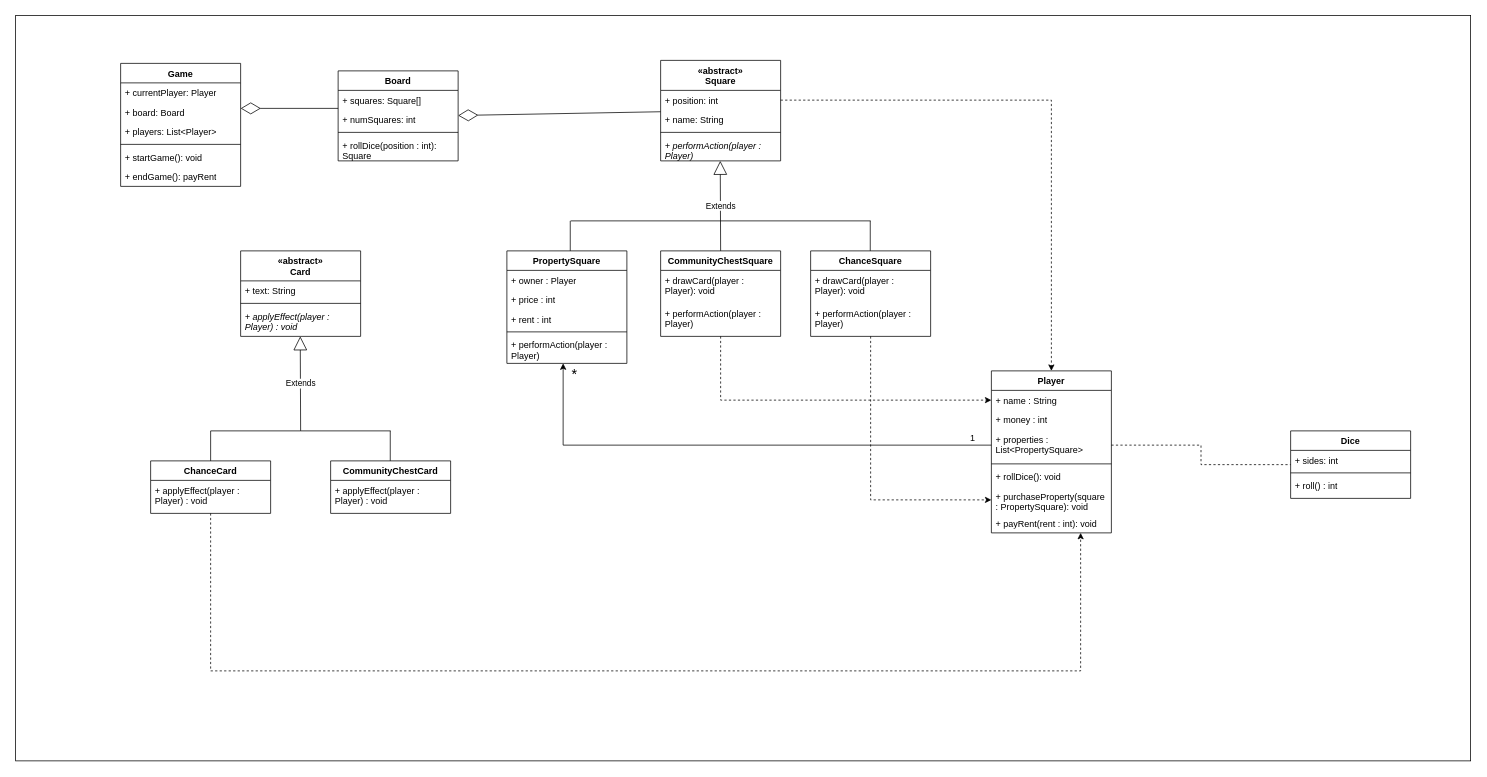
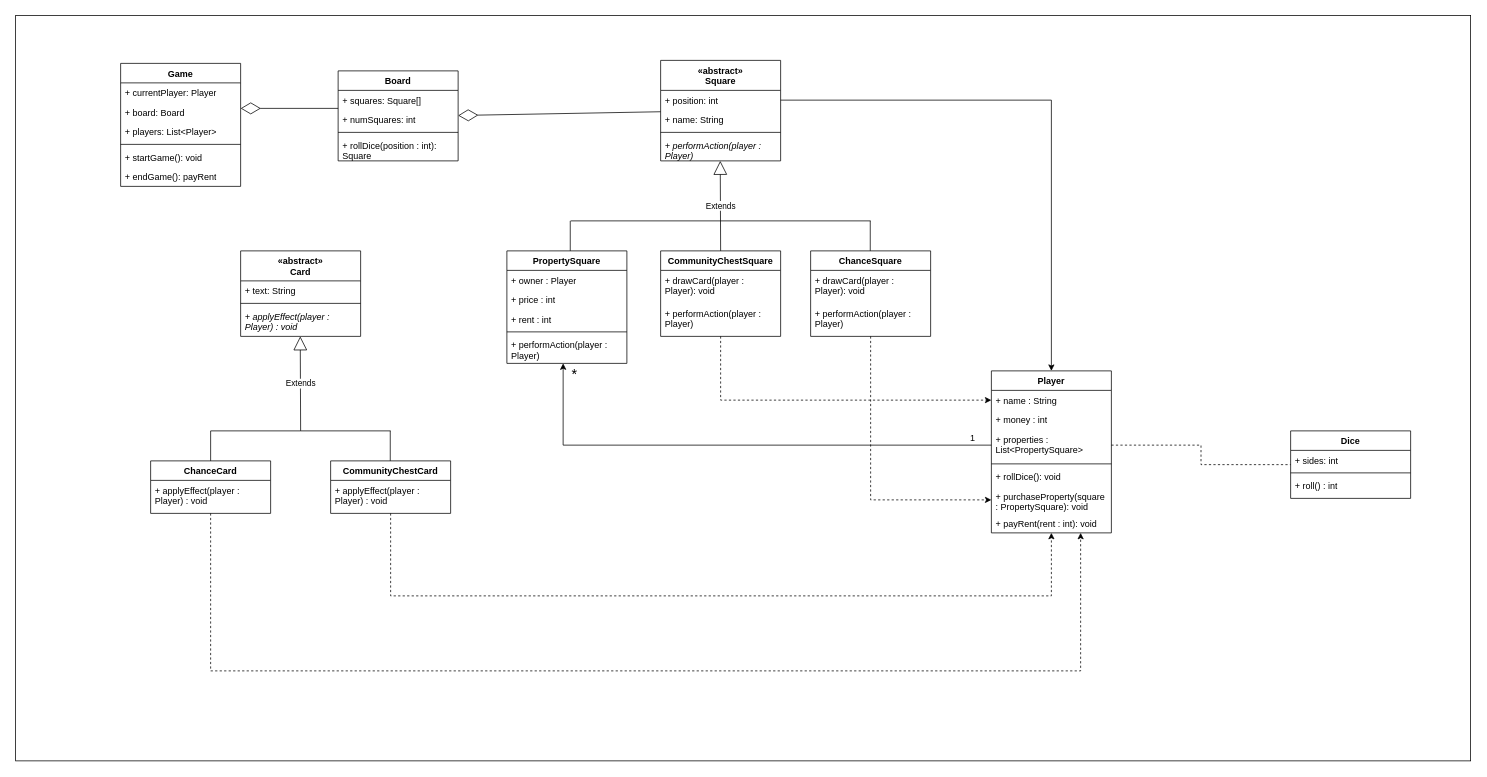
edge "+ position: int" -> "Player": style dashed -> solid
edge "CommunityChestCard" -> "Player": added
